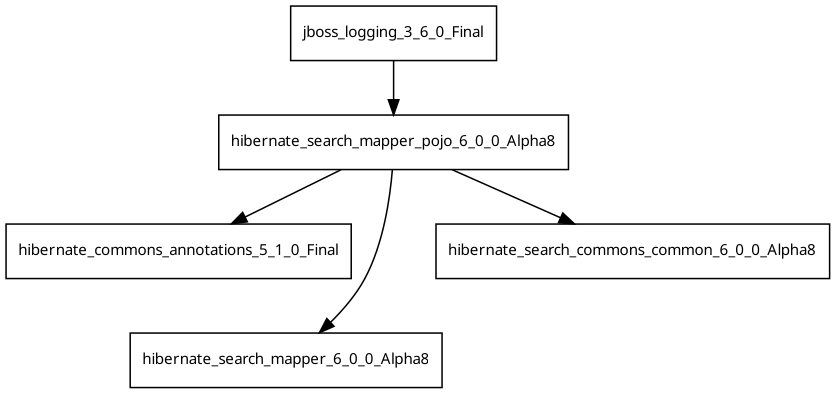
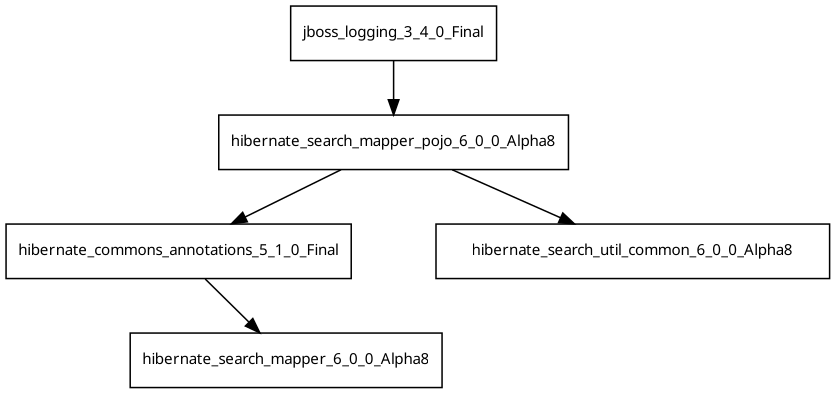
node "jboss_logging_3_6_0_Final": label "jboss_logging_3_6_0_Final" -> "jboss_logging_3_4_0_Final"
node "hibernate_search_commons_common_6_0_0_Alpha8": label "hibernate_search_commons_common_6_0_0_Alpha8" -> "hibernate_search_util_common_6_0_0_Alpha8"
edge "hibernate_search_mapper_pojo_6_0_0_Alpha8" -> "hibernate_search_mapper_6_0_0_Alpha8": now "hibernate_commons_annotations_5_1_0_Final" -> "hibernate_search_mapper_6_0_0_Alpha8"
